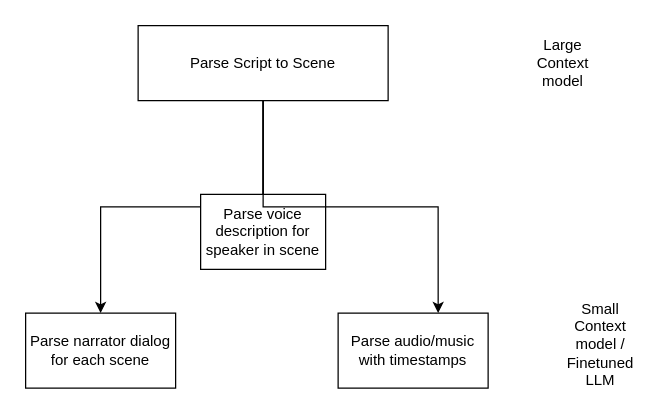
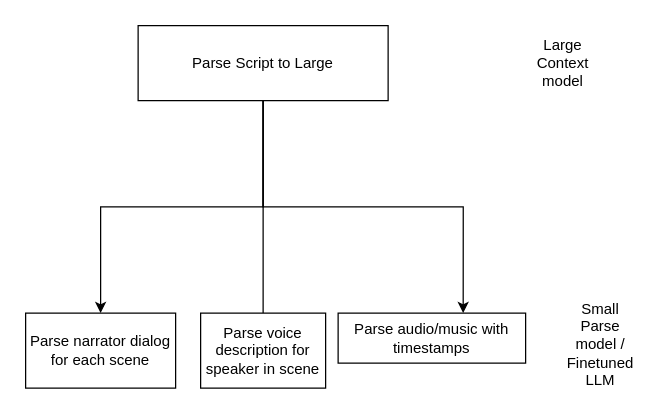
node "Parse Script to Scene": label "Parse Script to Scene" -> "Parse Script to Large"
node "Parse voice description for speaker in scene": moved (263, 232) -> (263, 351)
node "Small Context model / Finetuned LLM": label "Small Context model / Finetuned LLM" -> "Small Parse model / Finetuned LLM"
node "Parse audio/music with timestamps": size 150x75 -> 188x50
